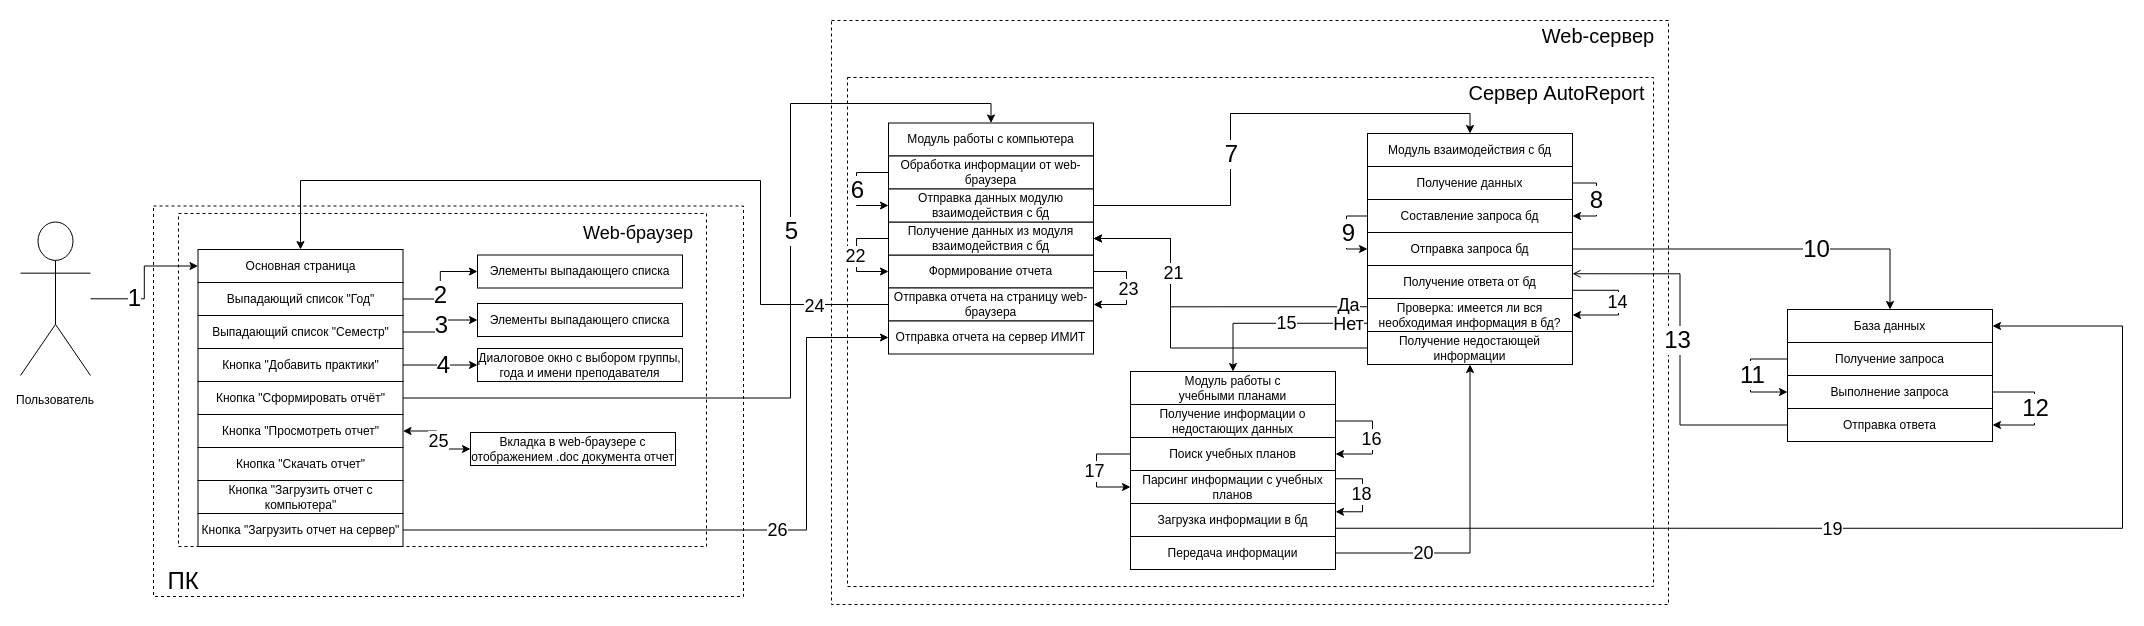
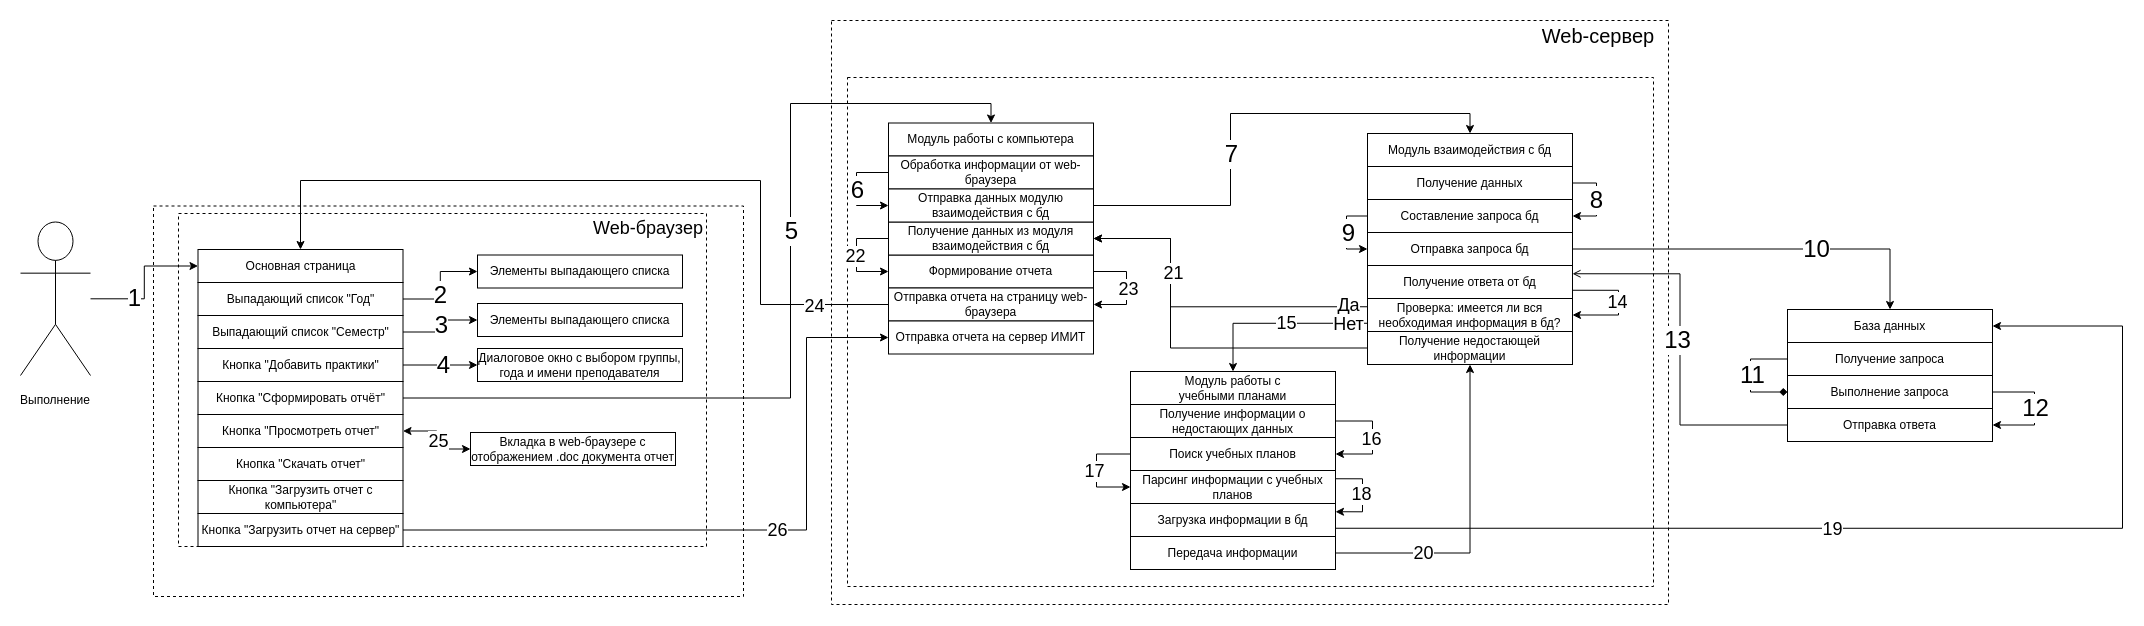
node "Cервер AutoReport": removed
node "Web-браузер": moved (639, 234) -> (649, 229)
edge "Получение запроса" -> "Выполнение запроса": arrowhead classic -> diamond
node "Пользователь": label "Пользователь" -> "Выполнение"
node "ПК": removed
